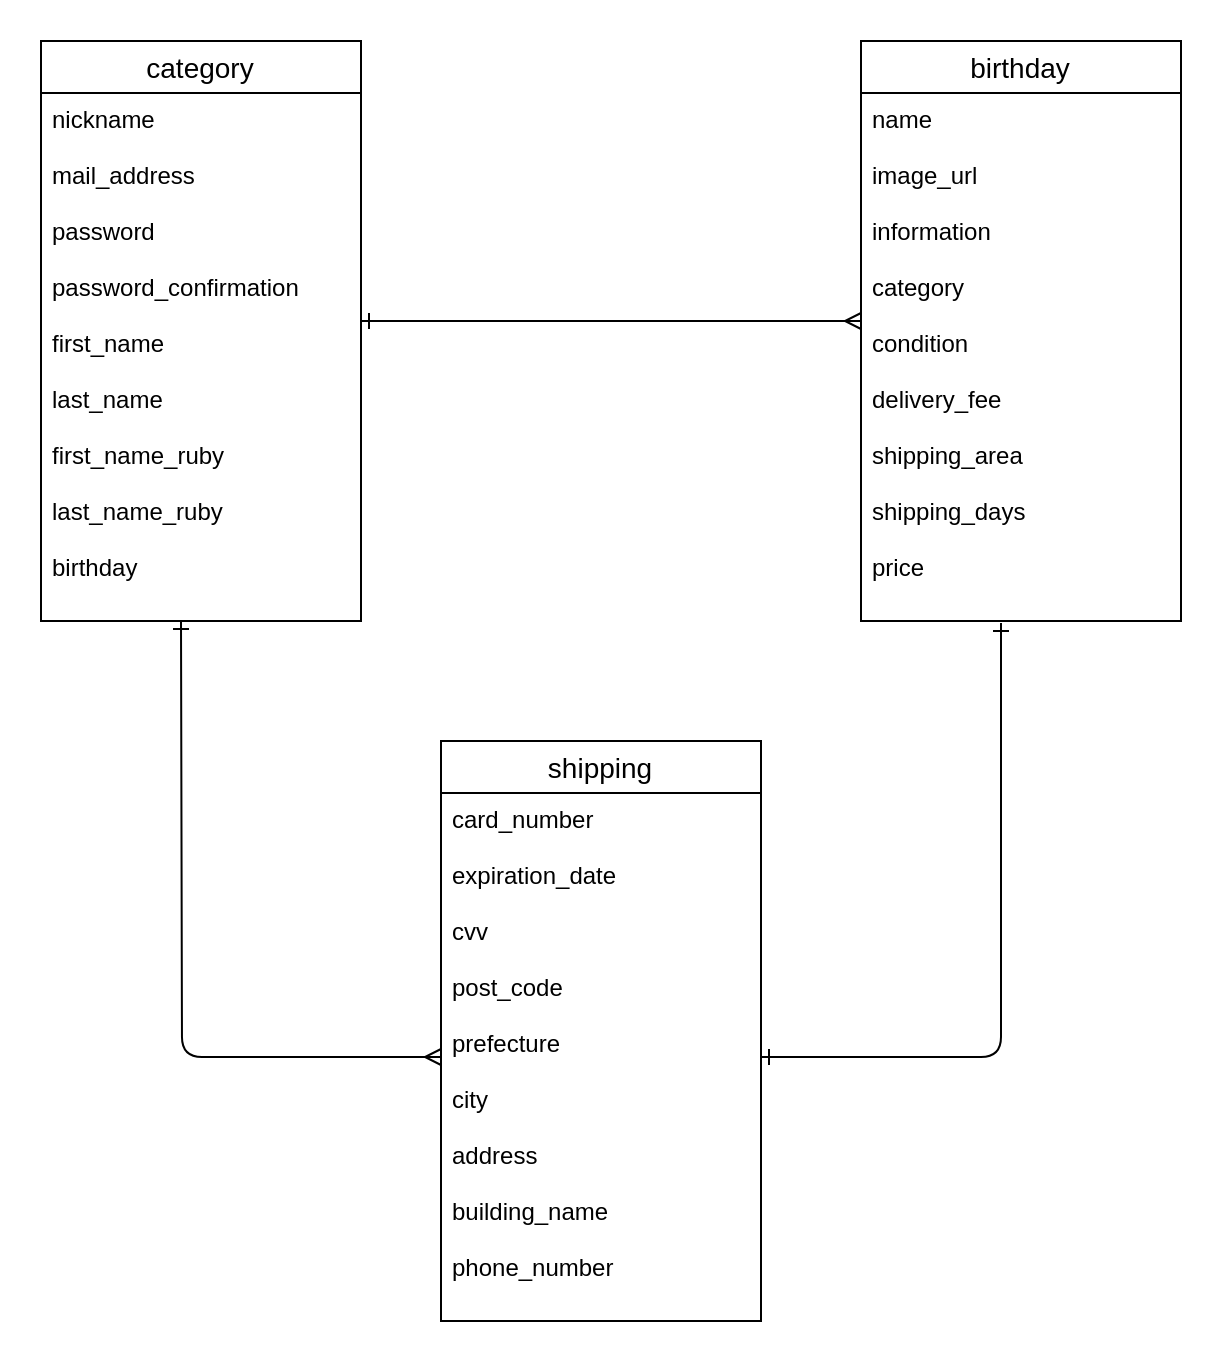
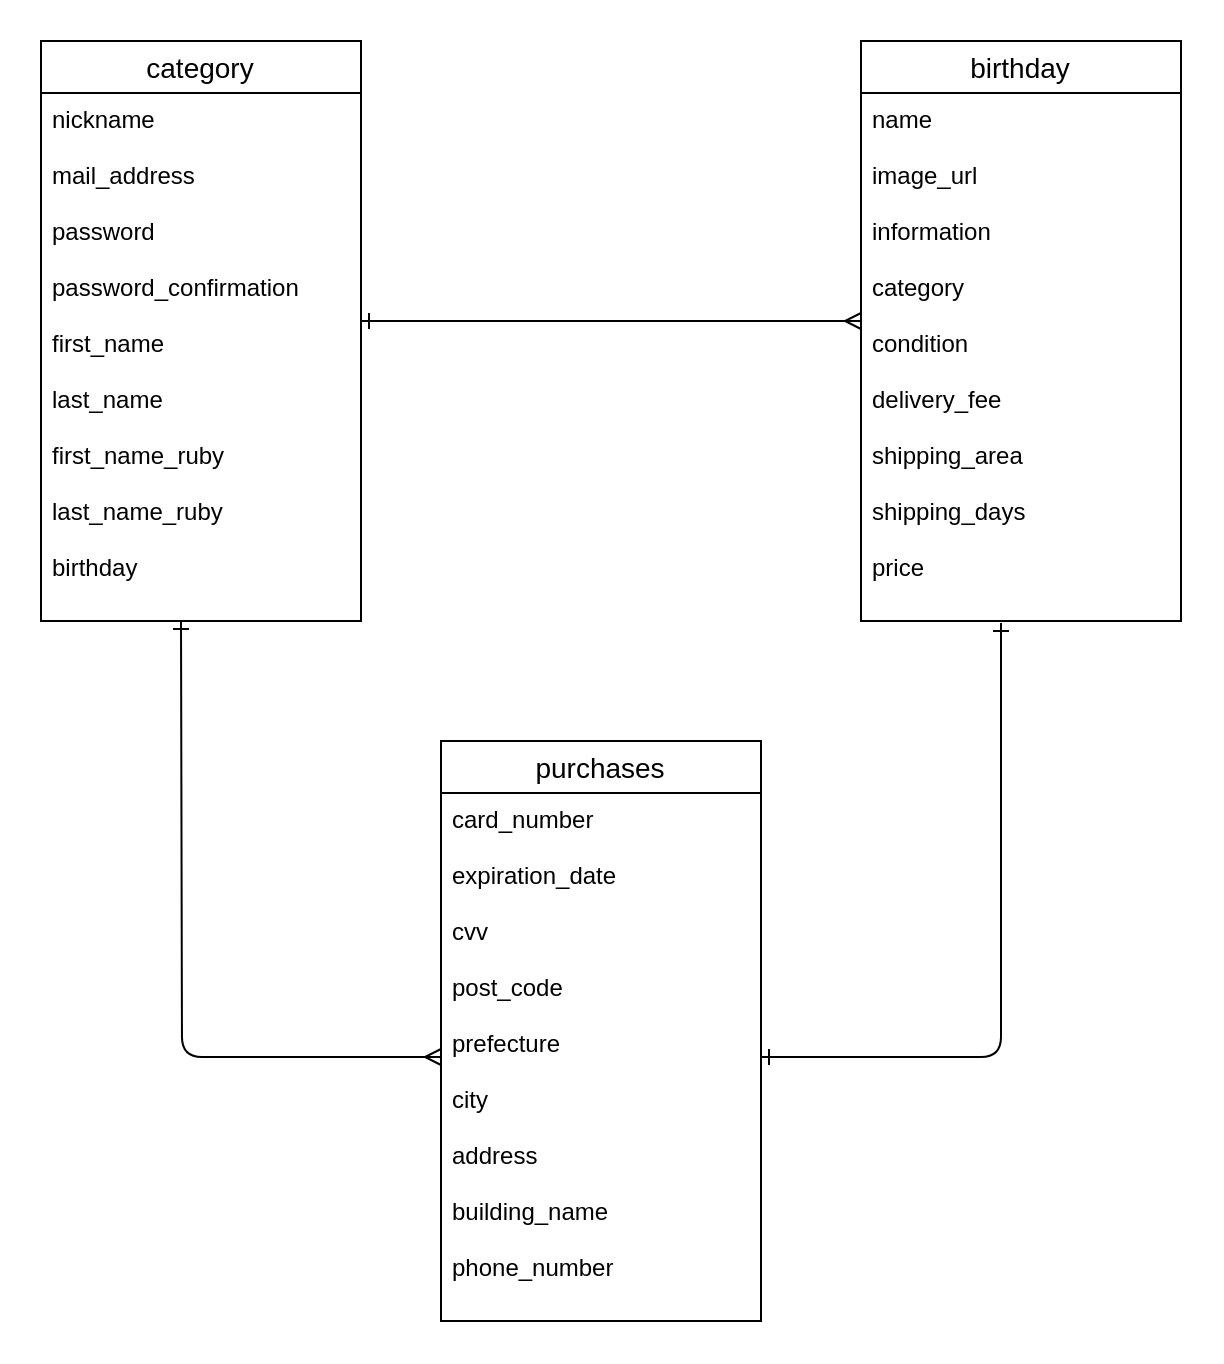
node "shipping": label "shipping" -> "purchases"
